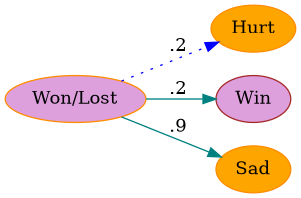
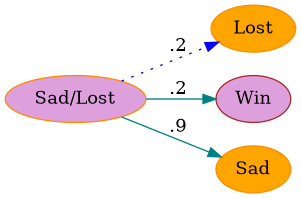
node "Hurt": label "Hurt" -> "Lost"
node "Won/Lost": label "Won/Lost" -> "Sad/Lost"
